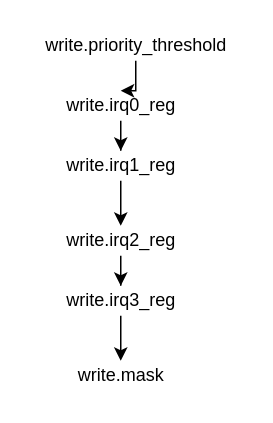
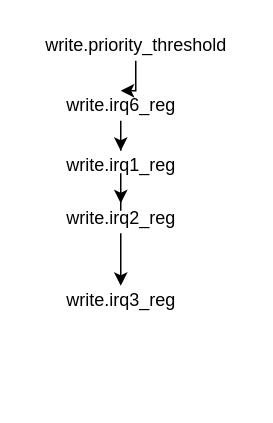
node "write.irq0_reg": label "write.irq0_reg" -> "write.irq6_reg"
node "write.irq2_reg": moved (121, 241) -> (121, 218)
edge "write.irq3_reg" -> "write.mask": removed
node "write.mask": removed
